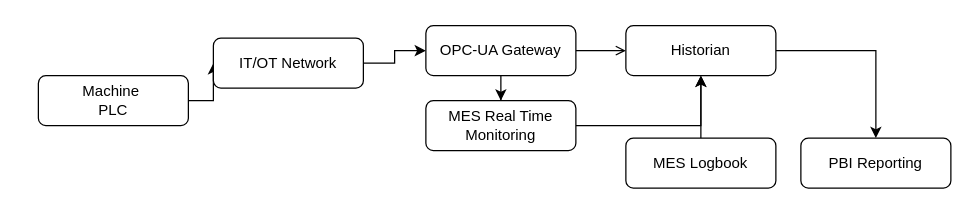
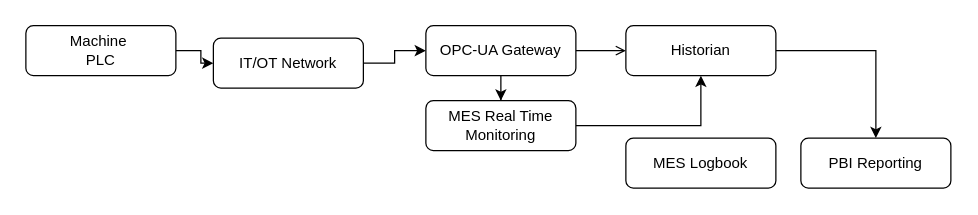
node "Machine PLC": moved (113, 101) -> (101, 51)
edge "MES Logbook" -> "Historian": removed
